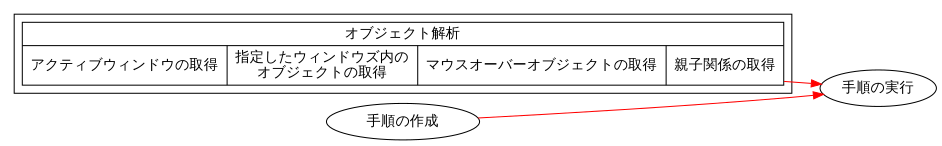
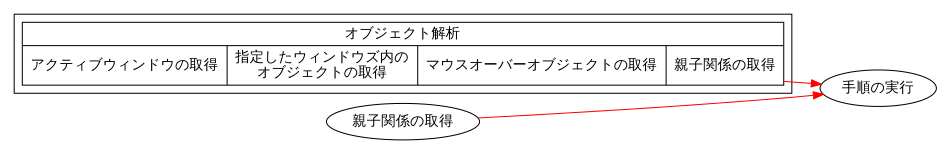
node "手順の作成": label "手順の作成" -> "親子関係の取得"
